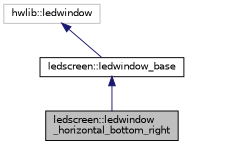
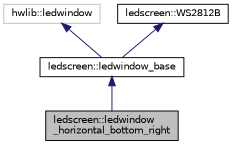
node "ledscreen::WS2812B": added
